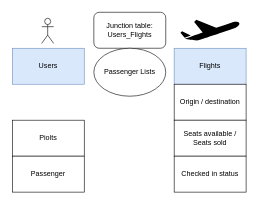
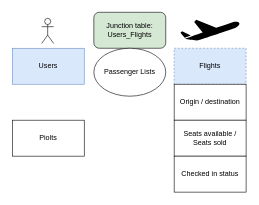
node "Junction table: Users_Flights": fillcolor #ffffff -> #d5e8d4
node "Flights": style solid -> dashed
node "Passenger": removed
